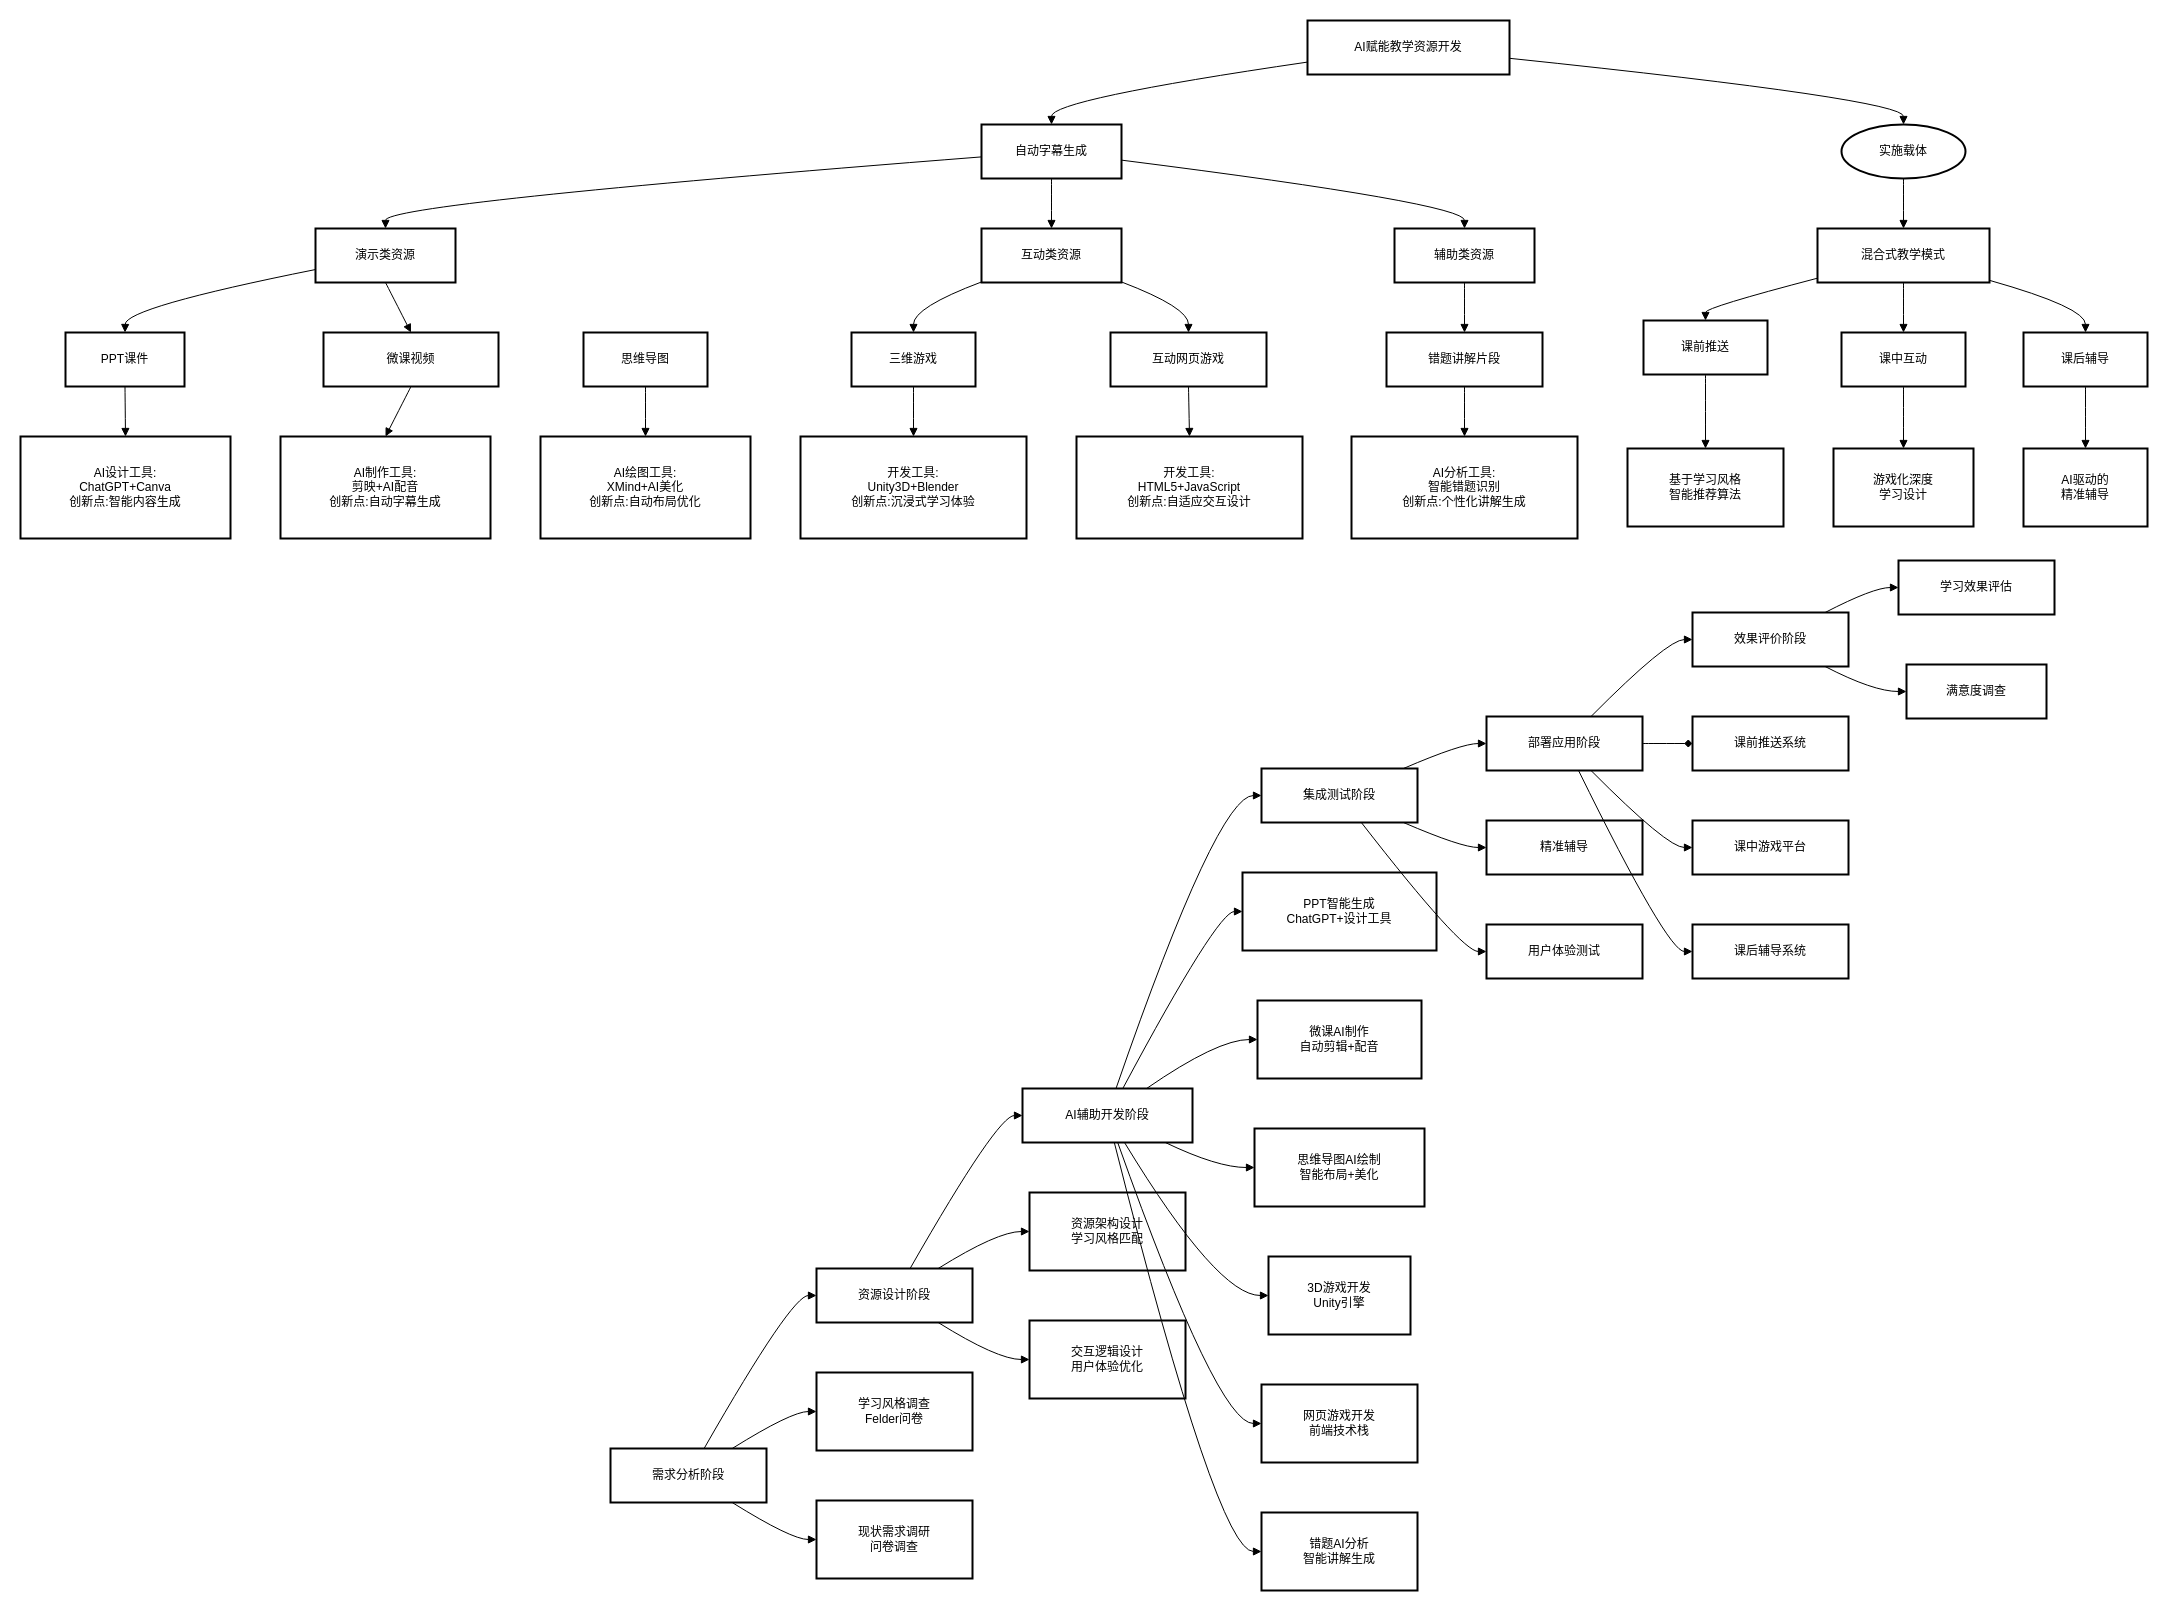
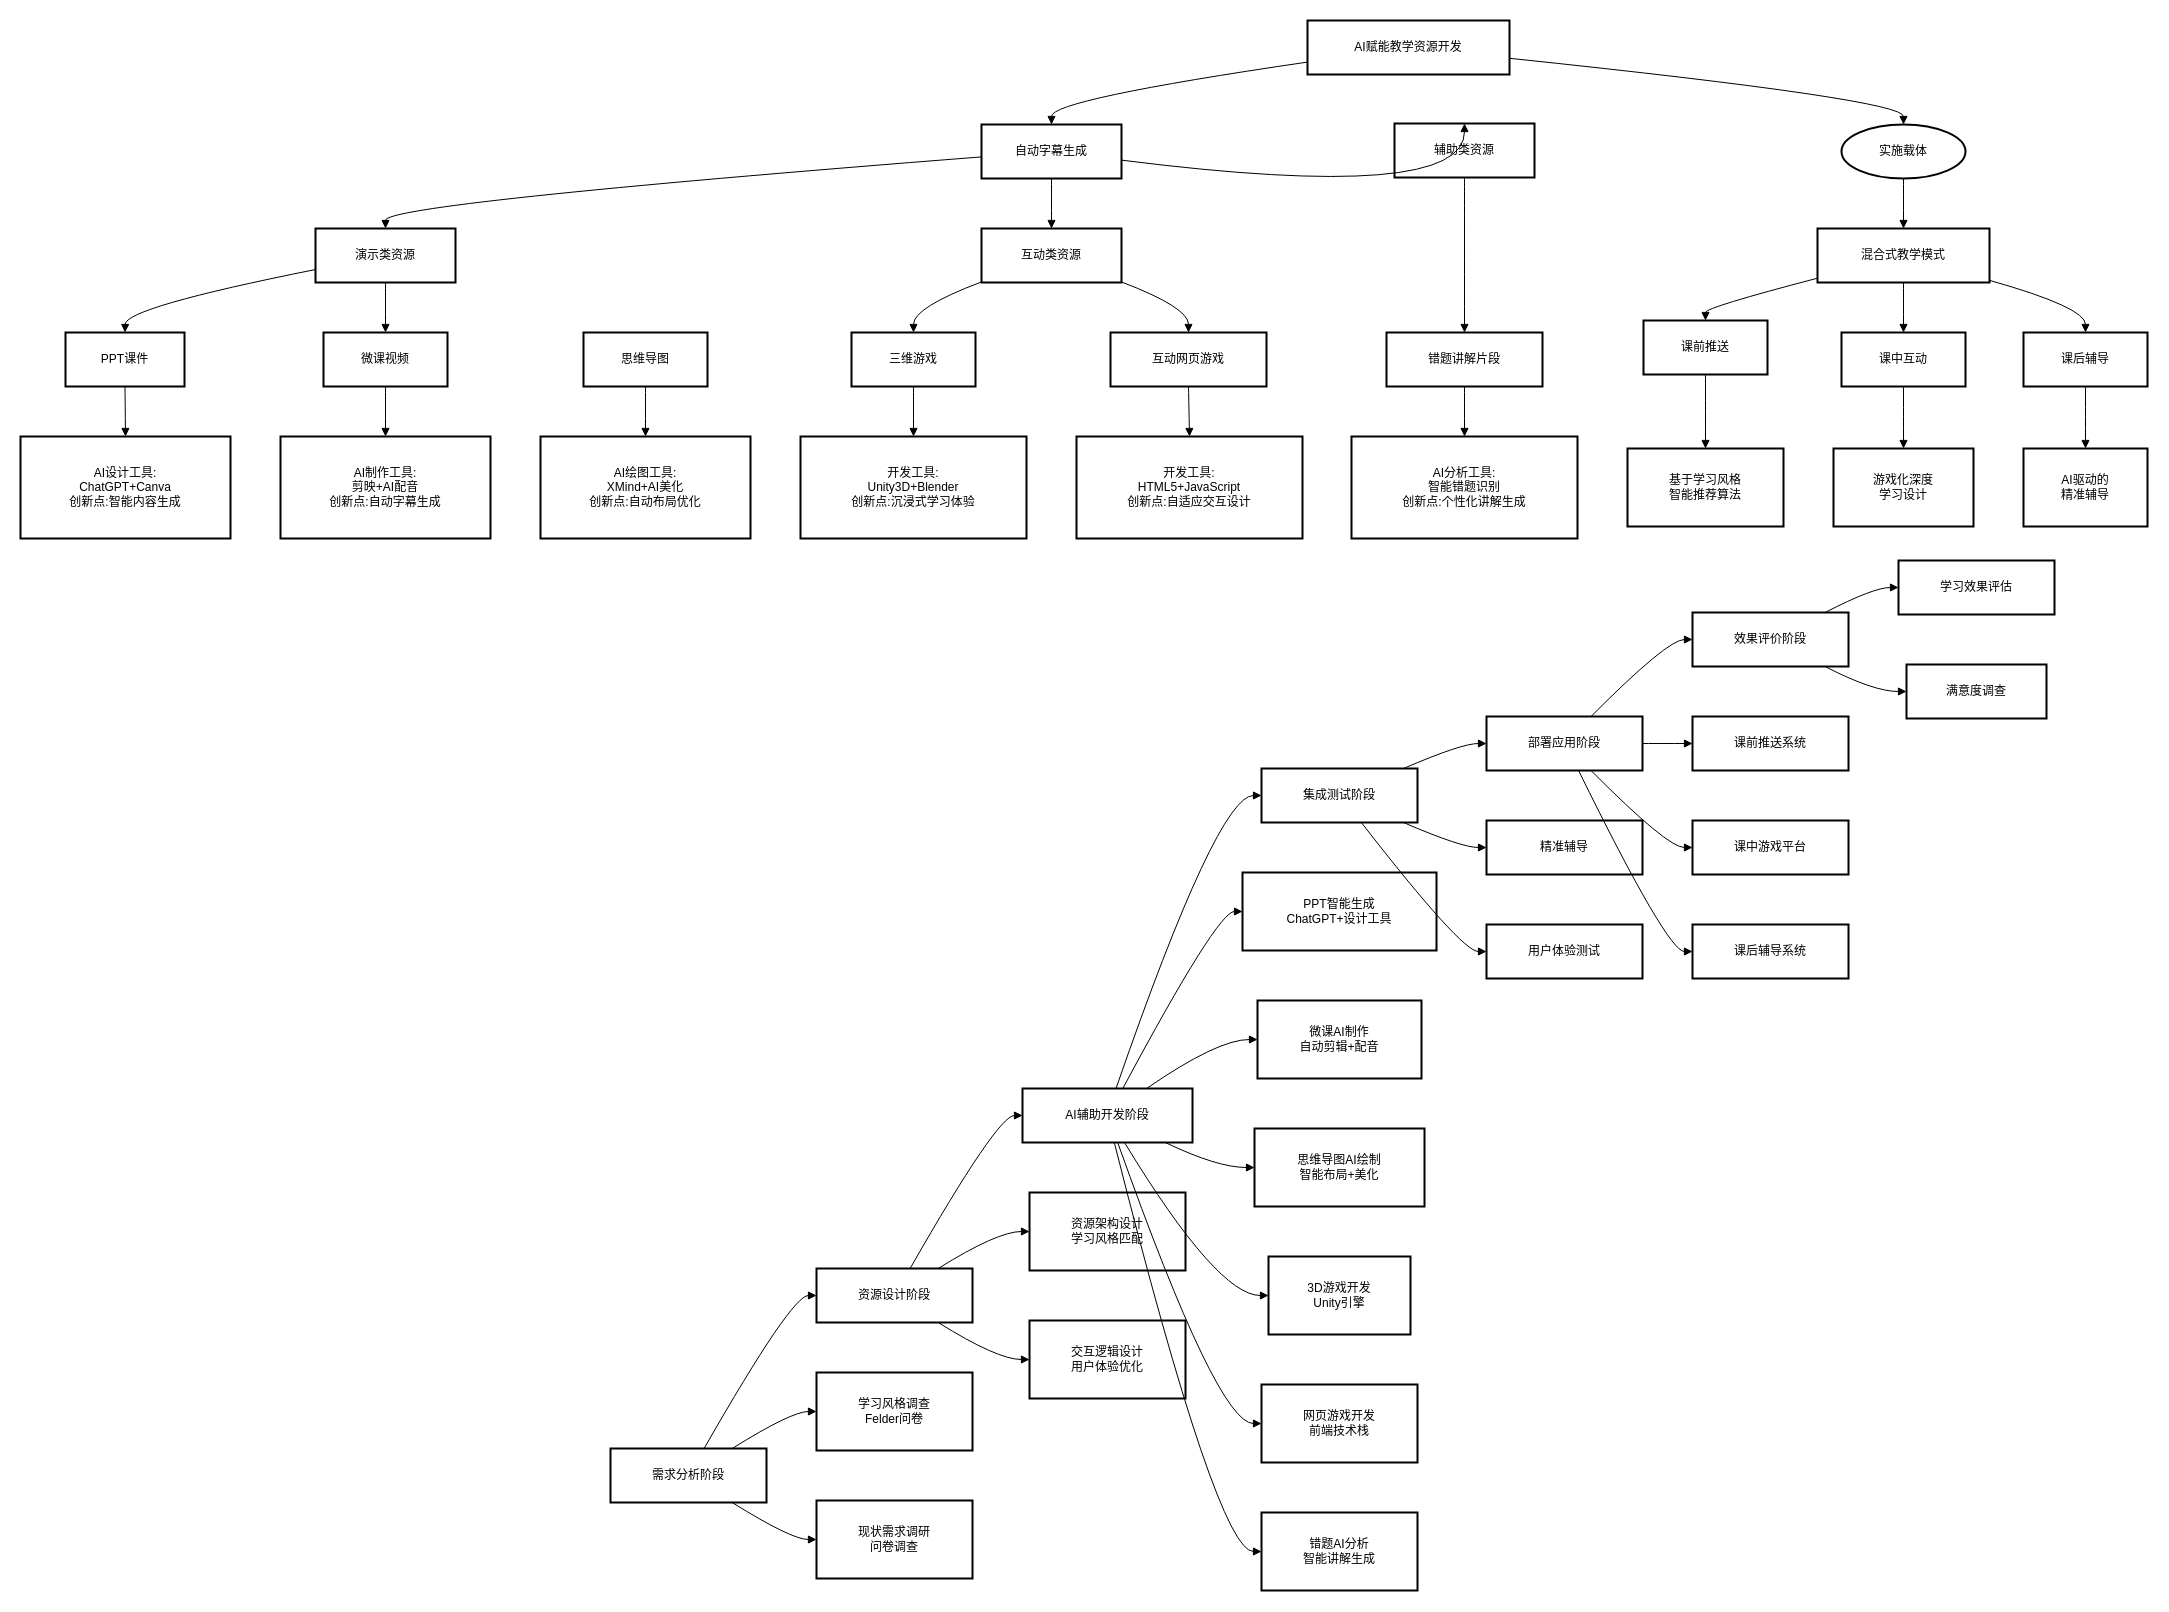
node "辅助类资源": moved (1465, 256) -> (1465, 151)
node "微课视频": size 175x54 -> 124x54
edge "部署应用阶段" -> "课前推送系统": arrowhead diamond -> block
